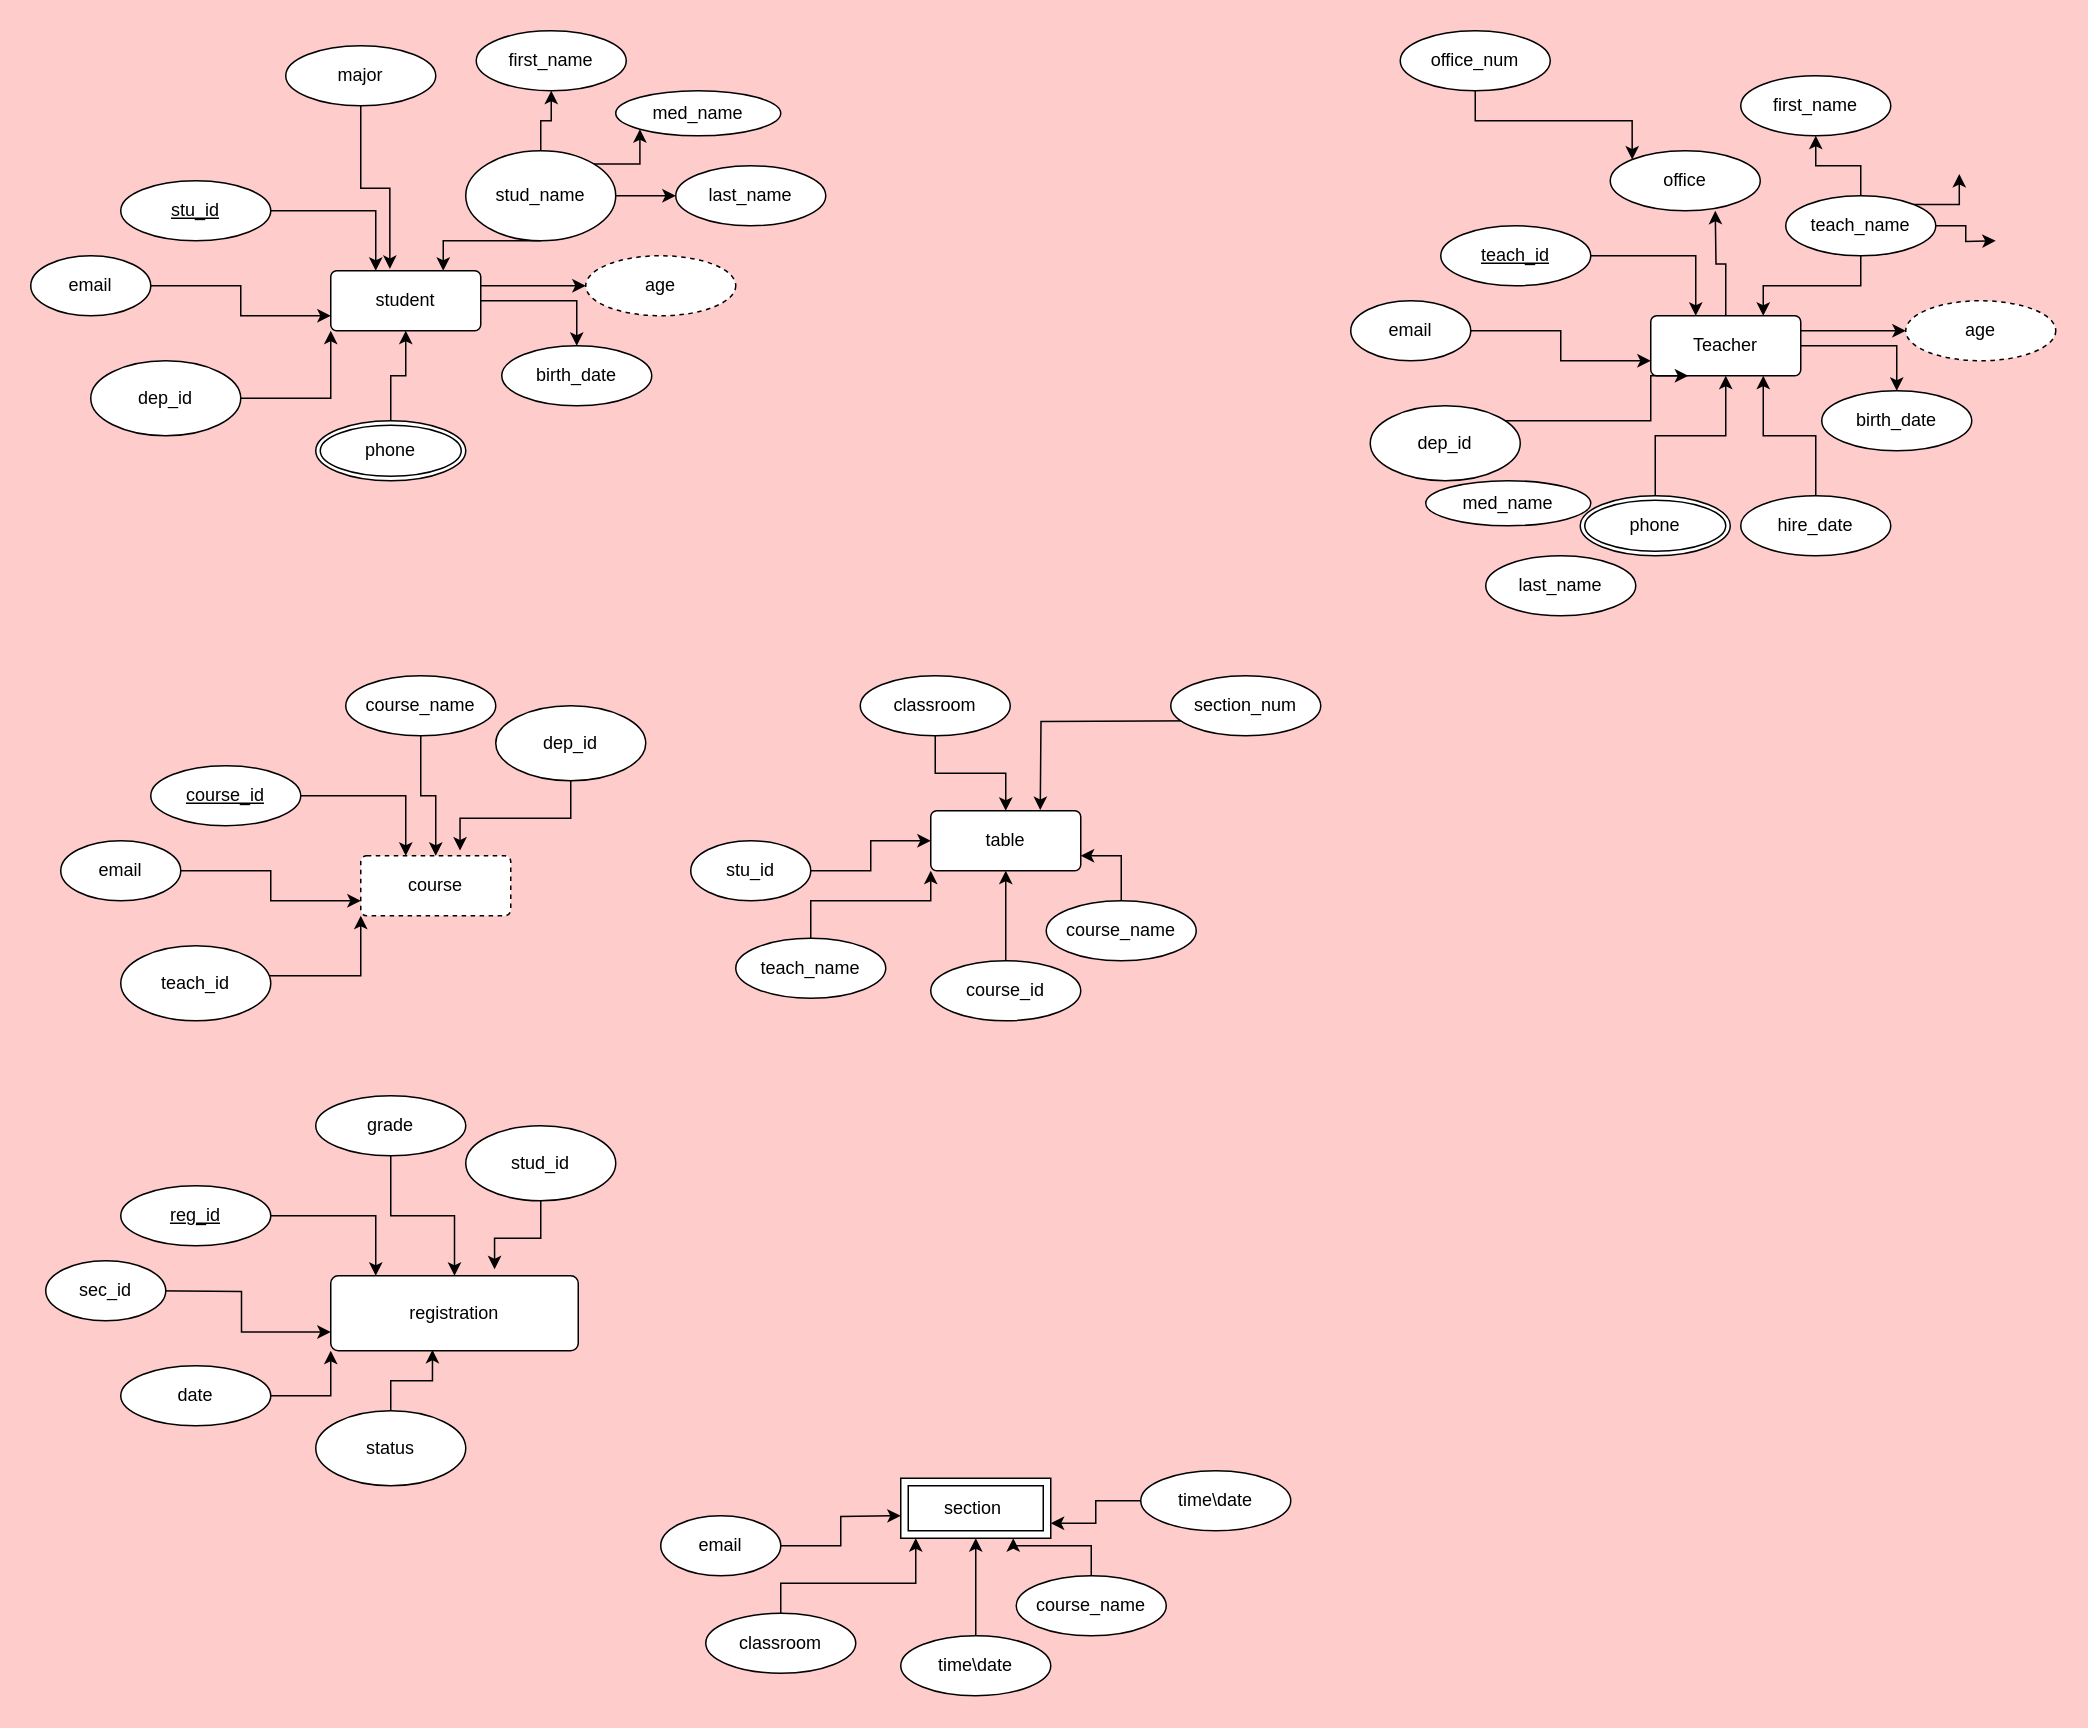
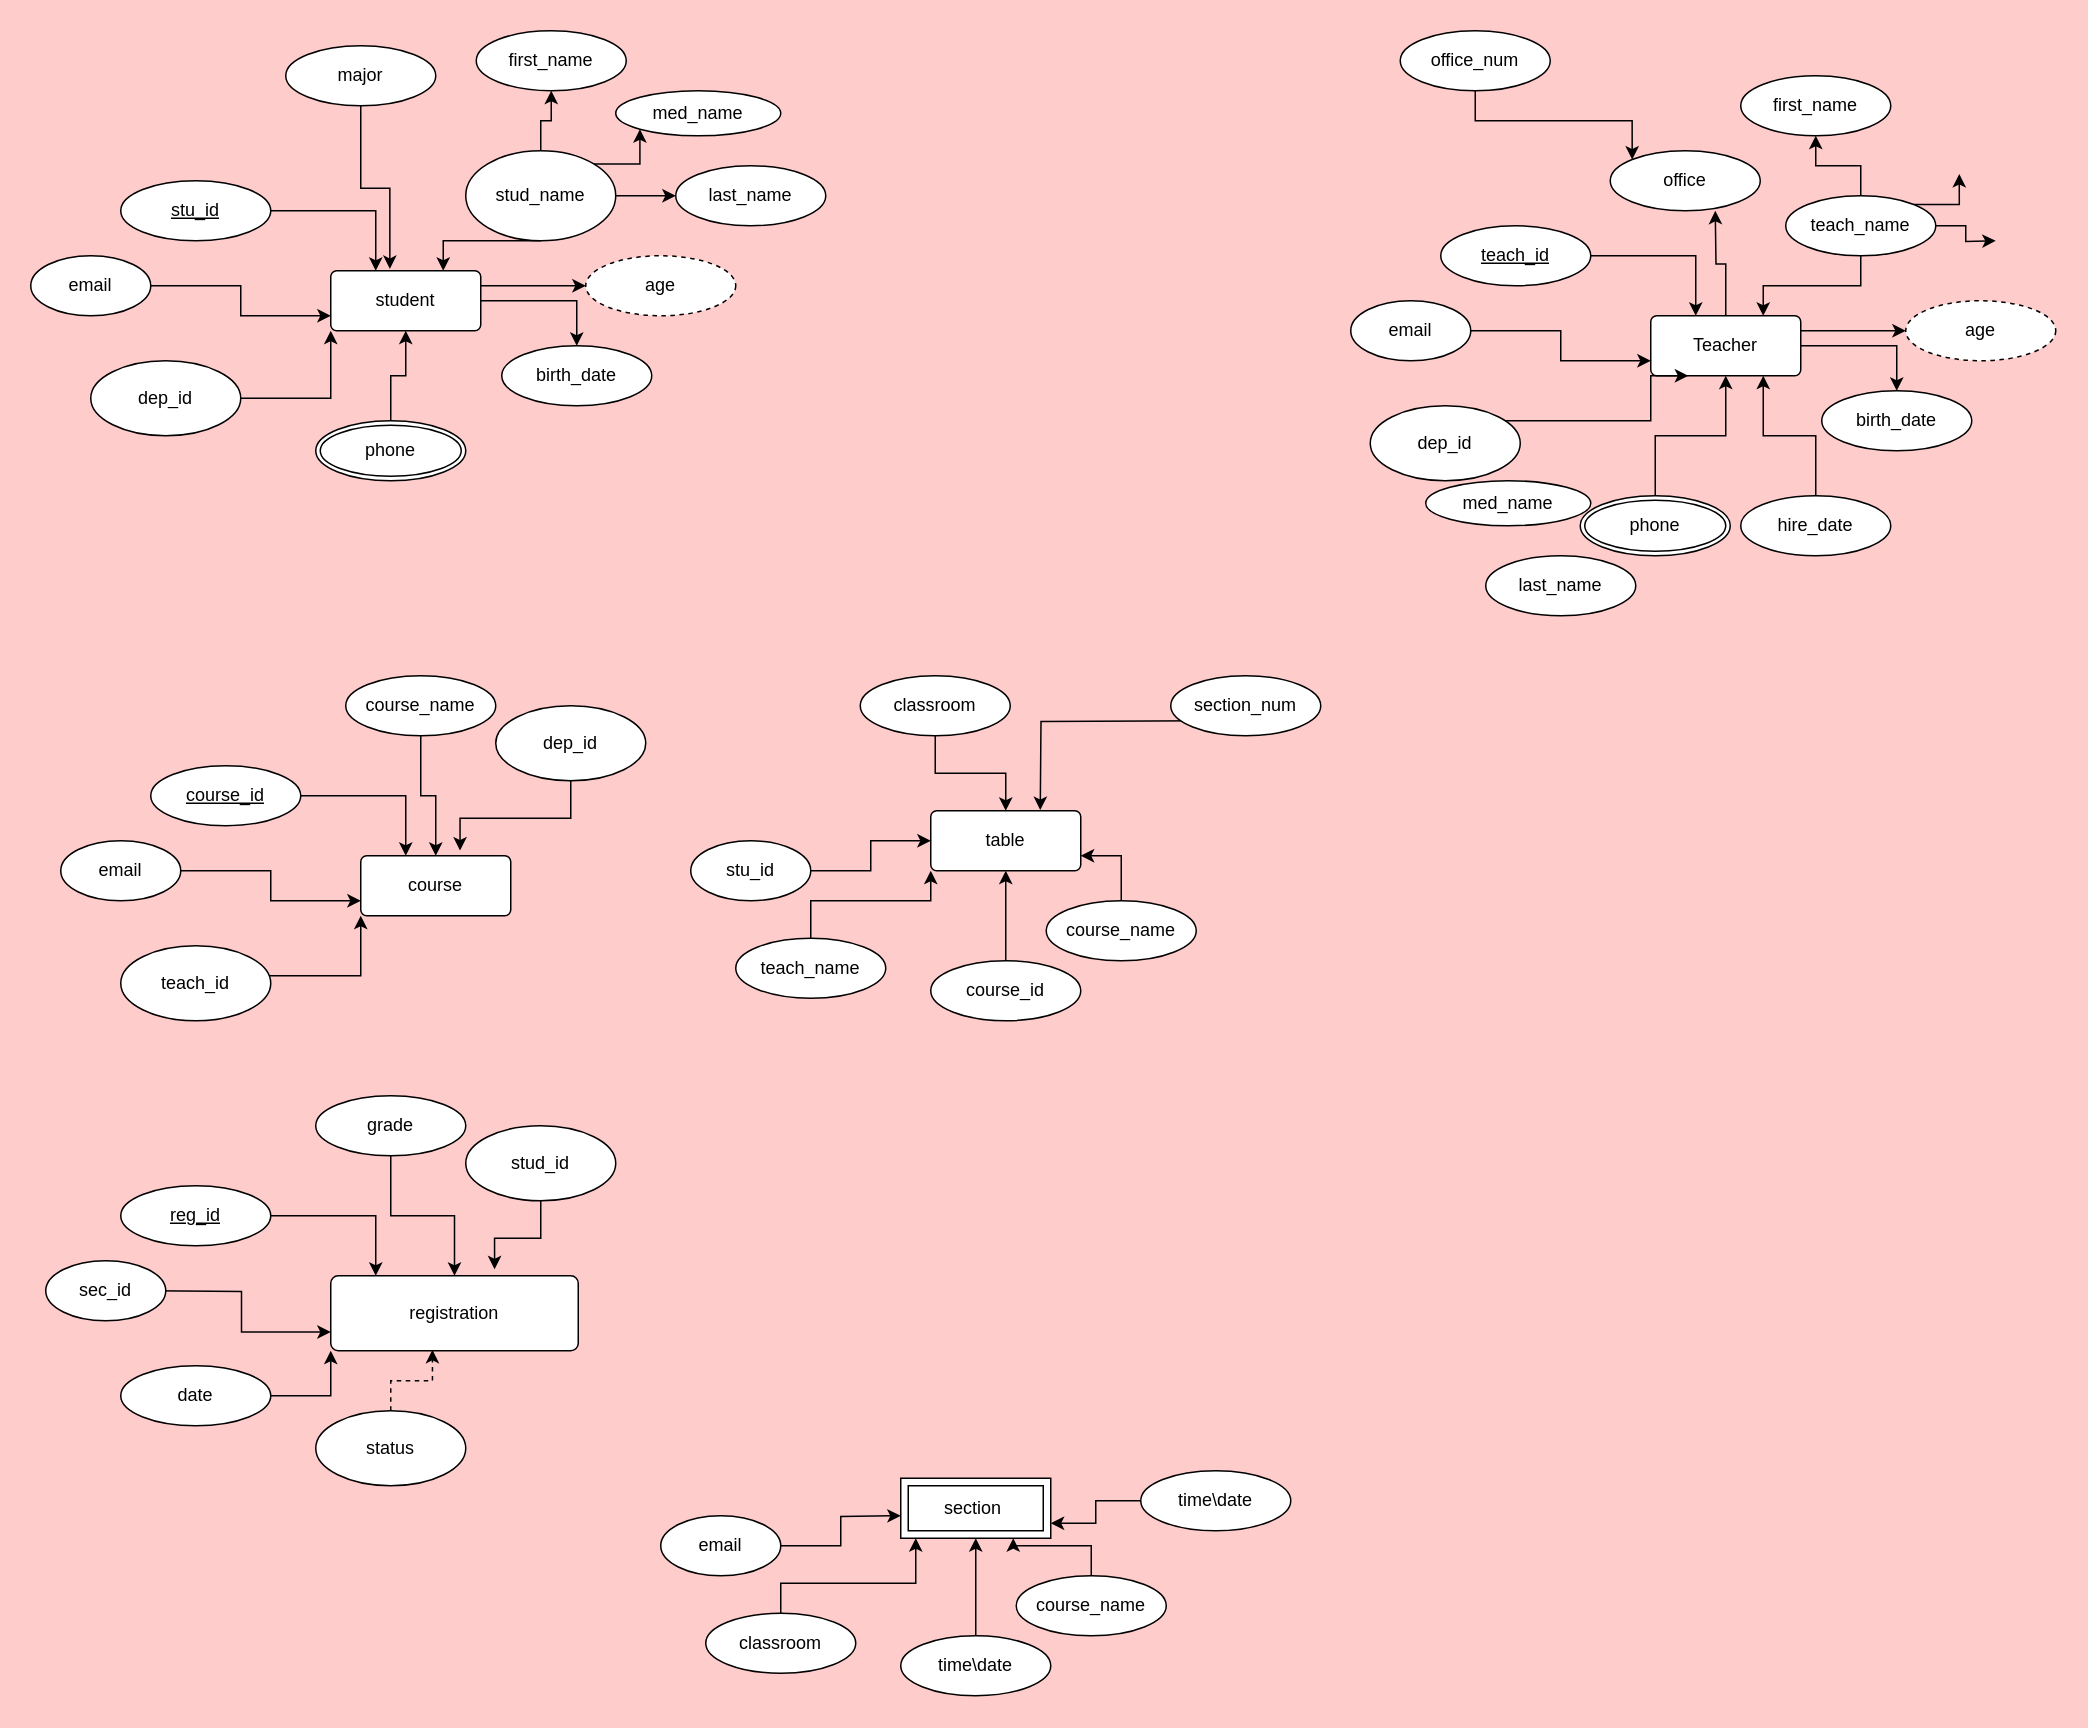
node "course": style dashed -> solid
edge "status" -> "registration": style solid -> dashed
